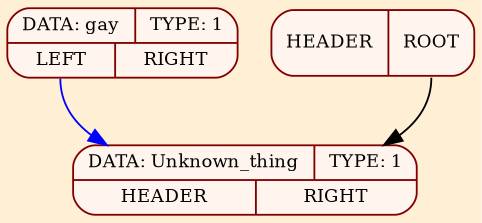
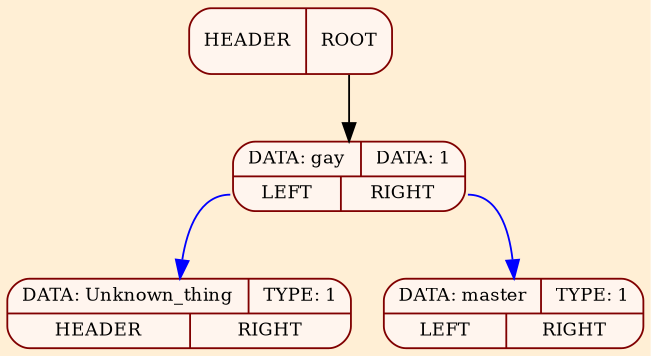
node "DATA: gay": text "TYPE: 1" -> "DATA: 1"
edge "HEADER" -> "DATA: Unknown_thing": now "HEADER" -> "DATA: gay"
node "DATA: master": added
